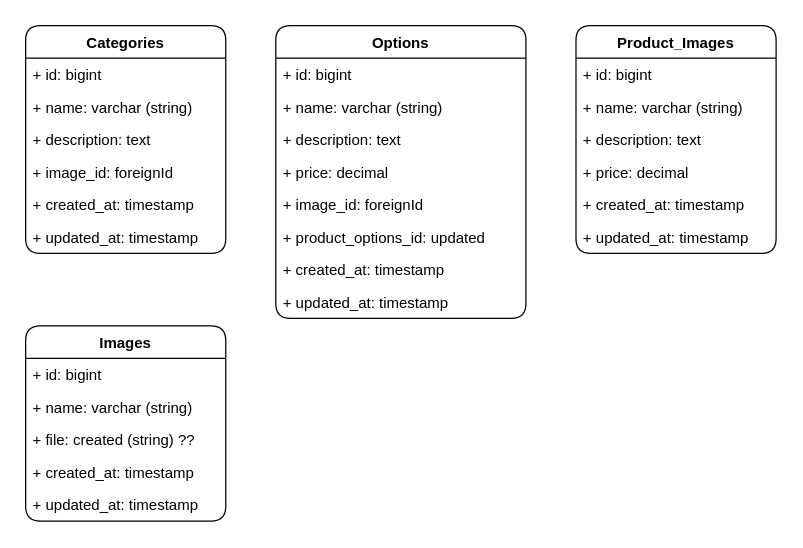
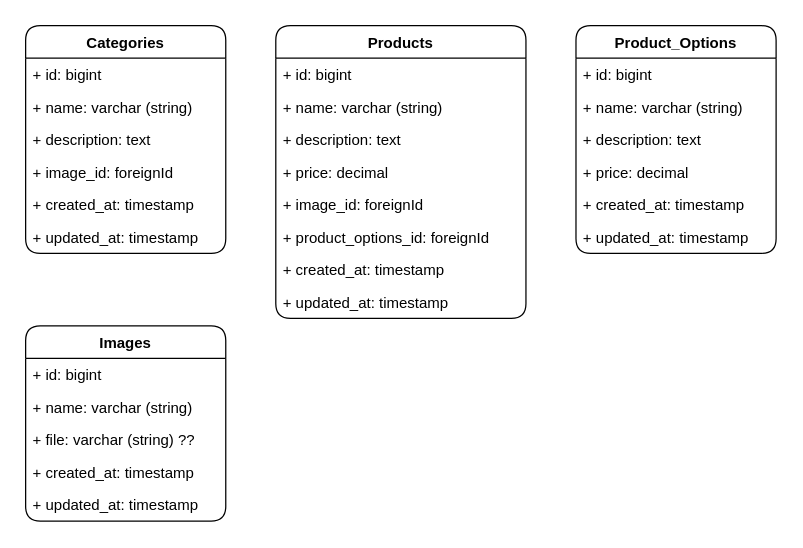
node "Options": label "Options" -> "Products"
node "Product_Images": label "Product_Images" -> "Product_Options"
node "+ product_options_id: updated": label "+ product_options_id: updated" -> "+ product_options_id: foreignId"
node "+ file: created (string) ??": label "+ file: created (string) ??" -> "+ file: varchar (string) ??"
